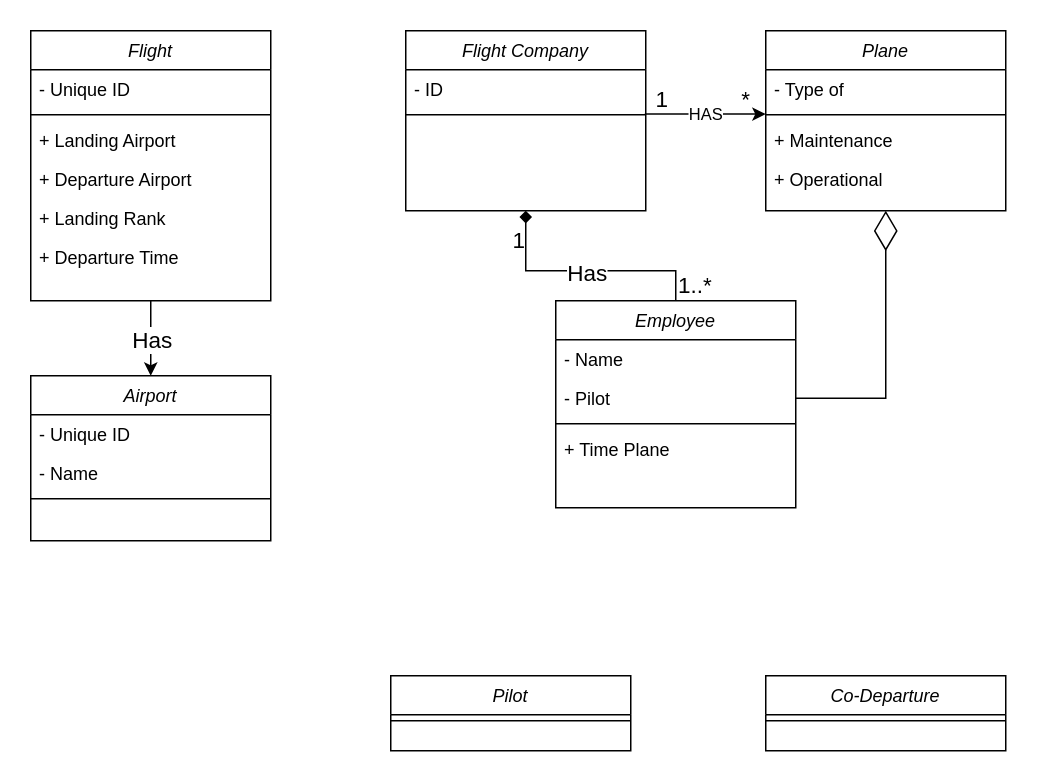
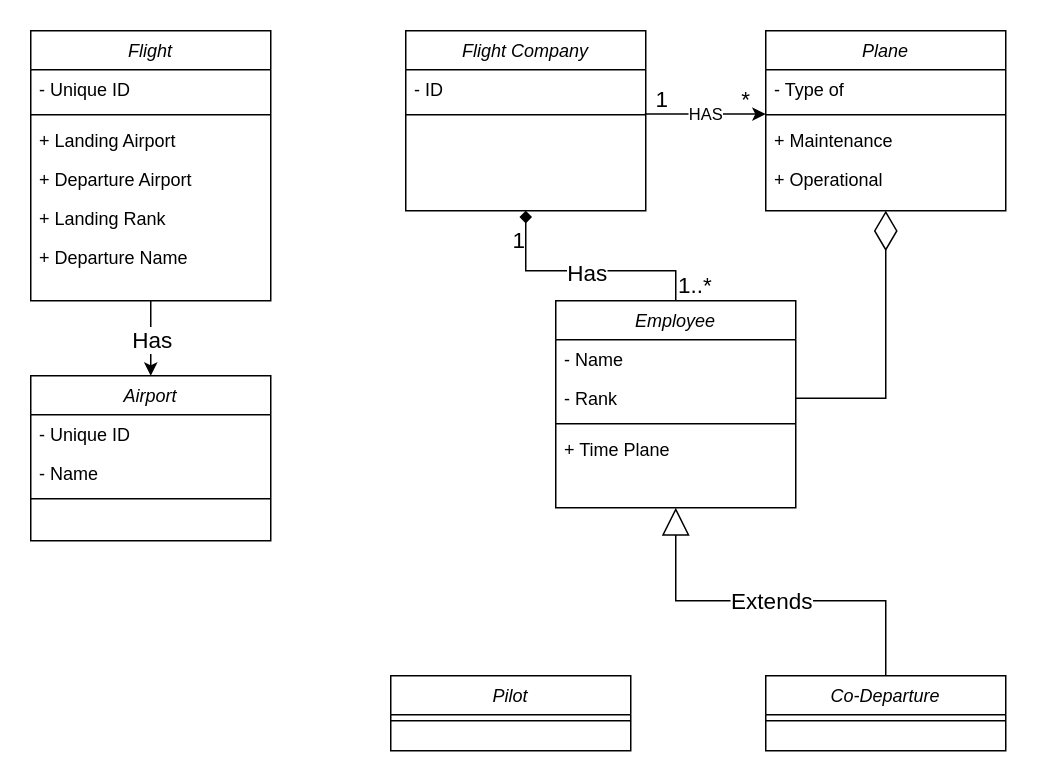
node "+ Departure Time": label "+ Departure Time" -> "+ Departure Name"
node "- Pilot": label "- Pilot" -> "- Rank"
edge "Co-Departure" -> "Employee": added, label "Extends"
